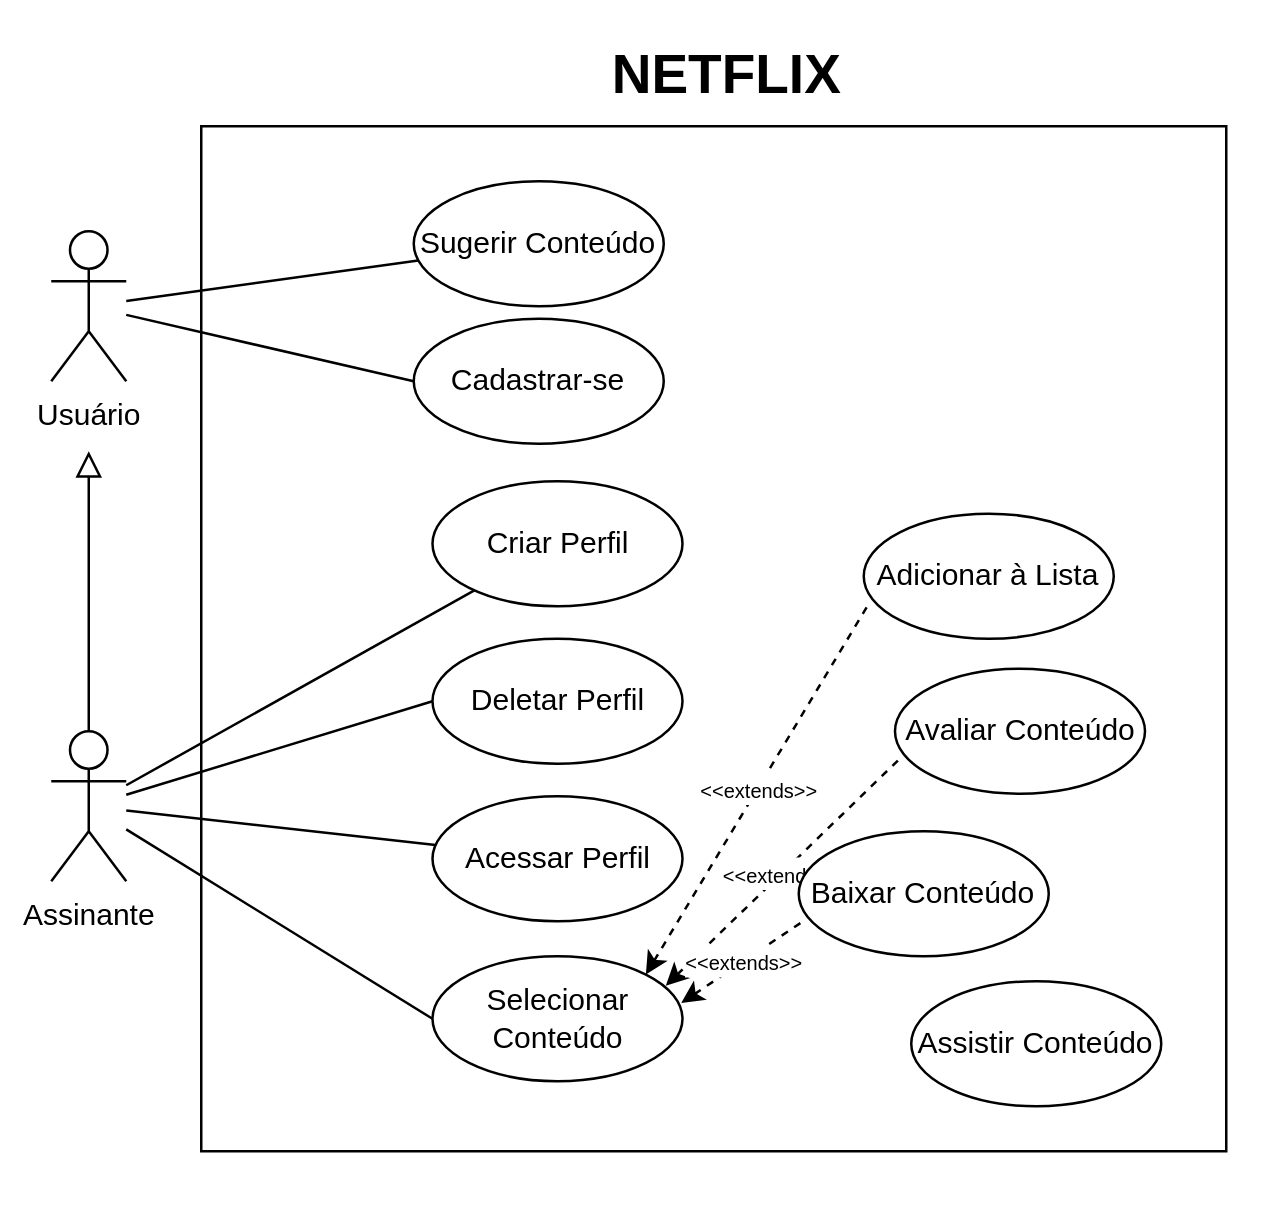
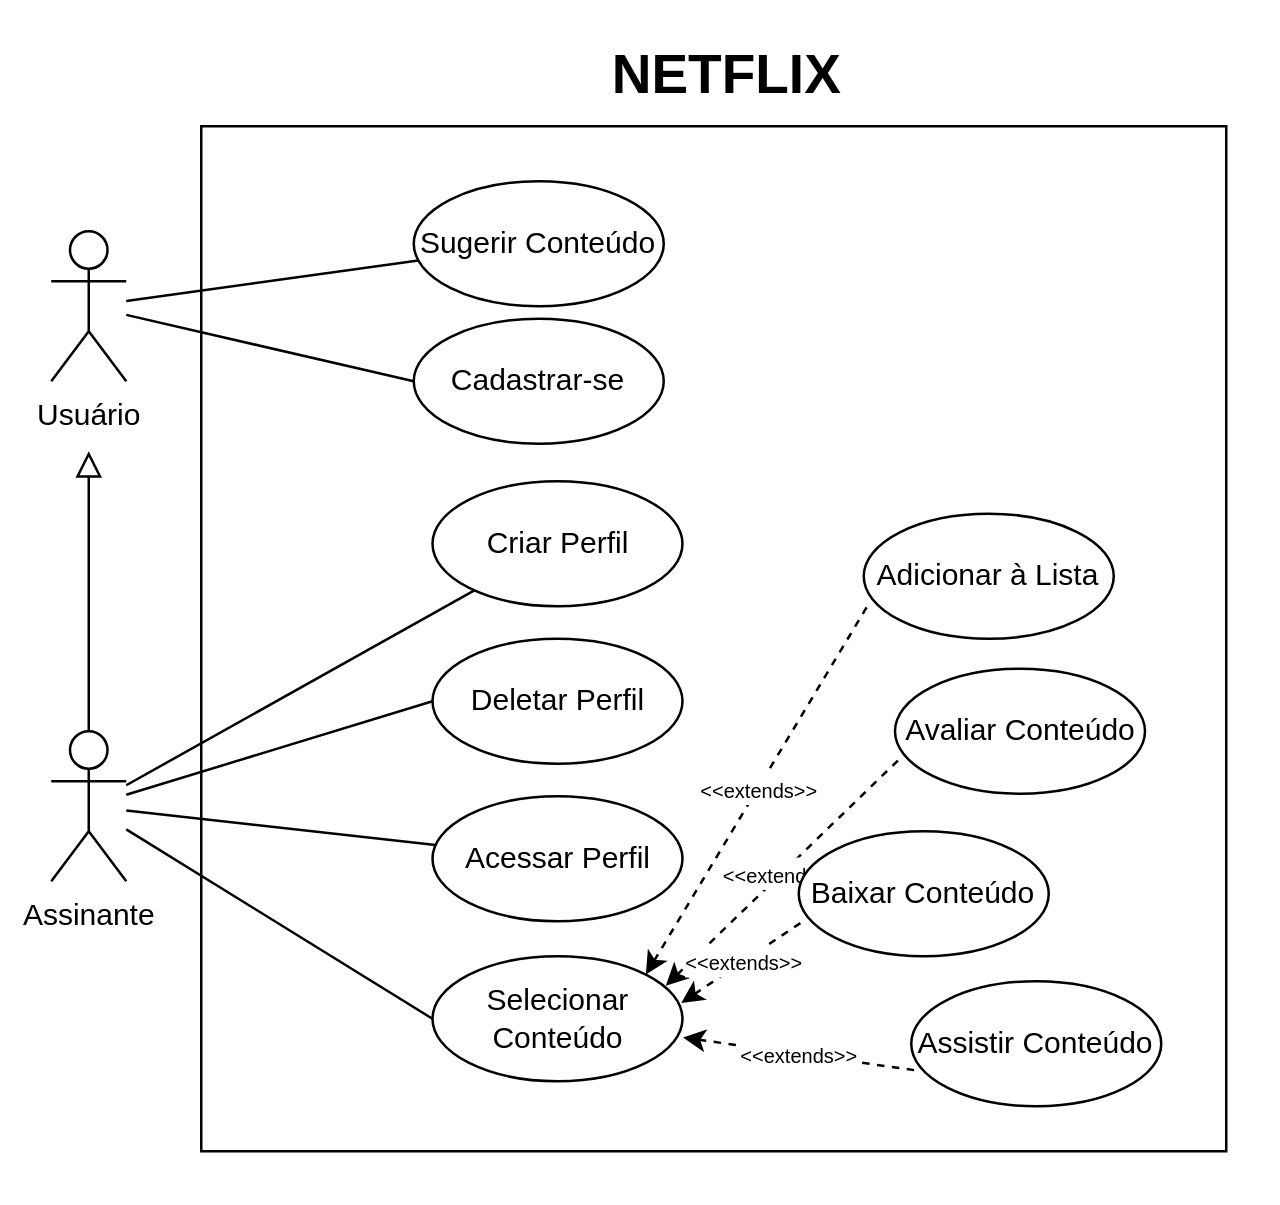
edge "Assistir Conteúdo" -> "Selecionar Conteúdo": added, label "<<extends>>"
